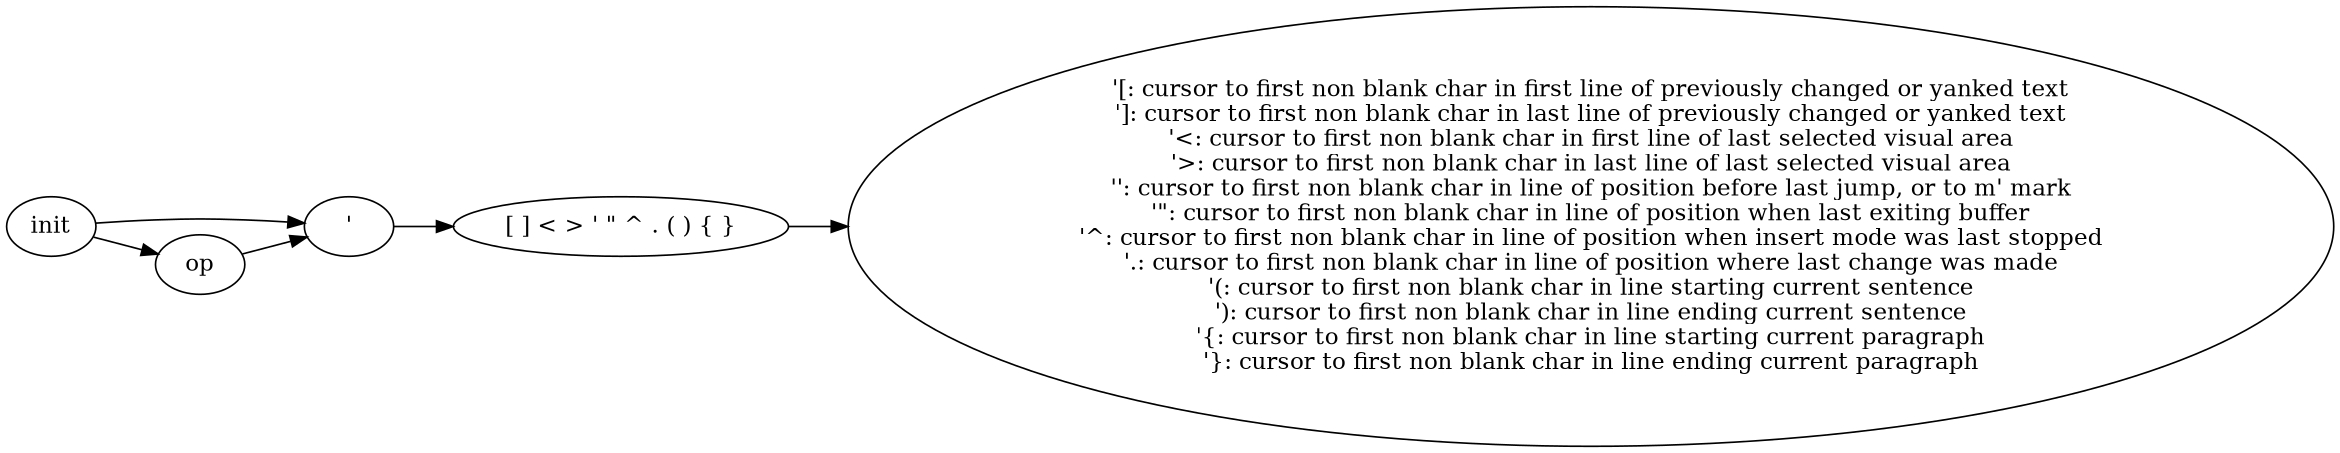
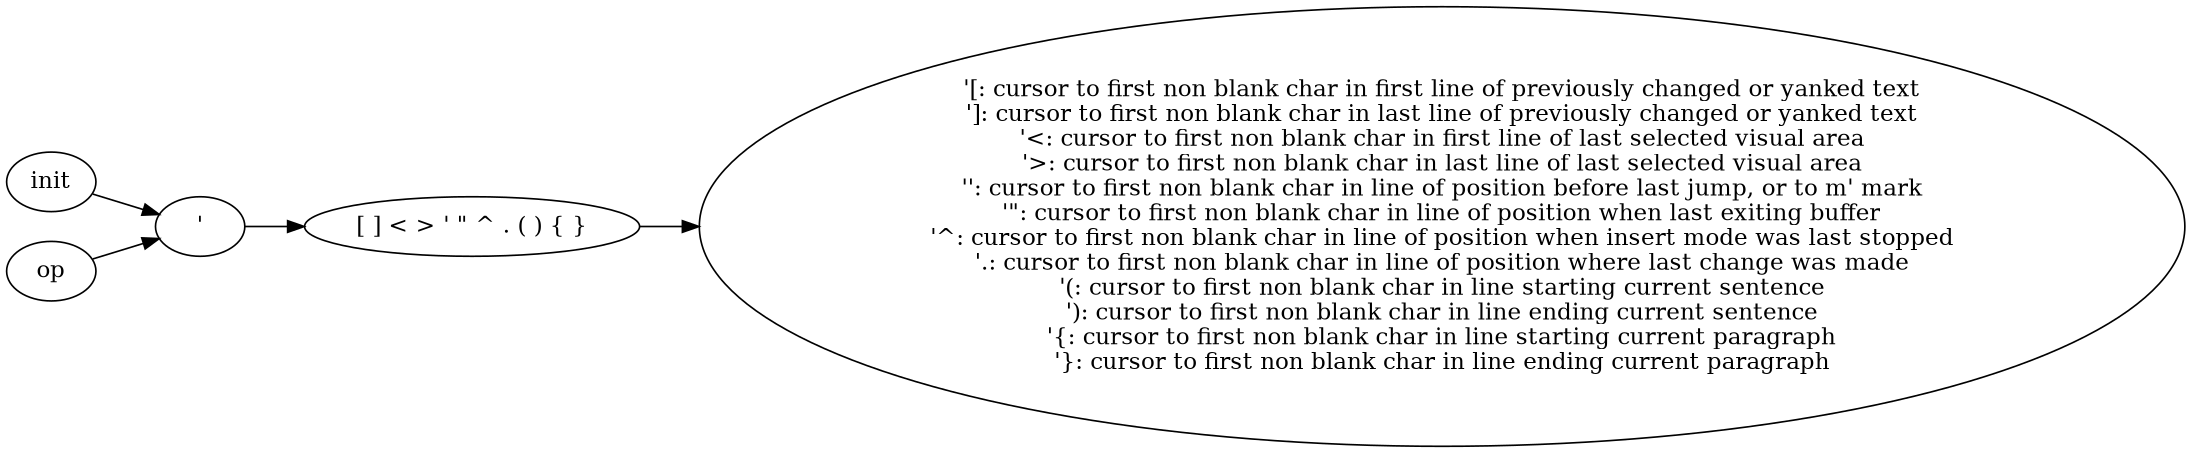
edge "init" -> "op": removed
